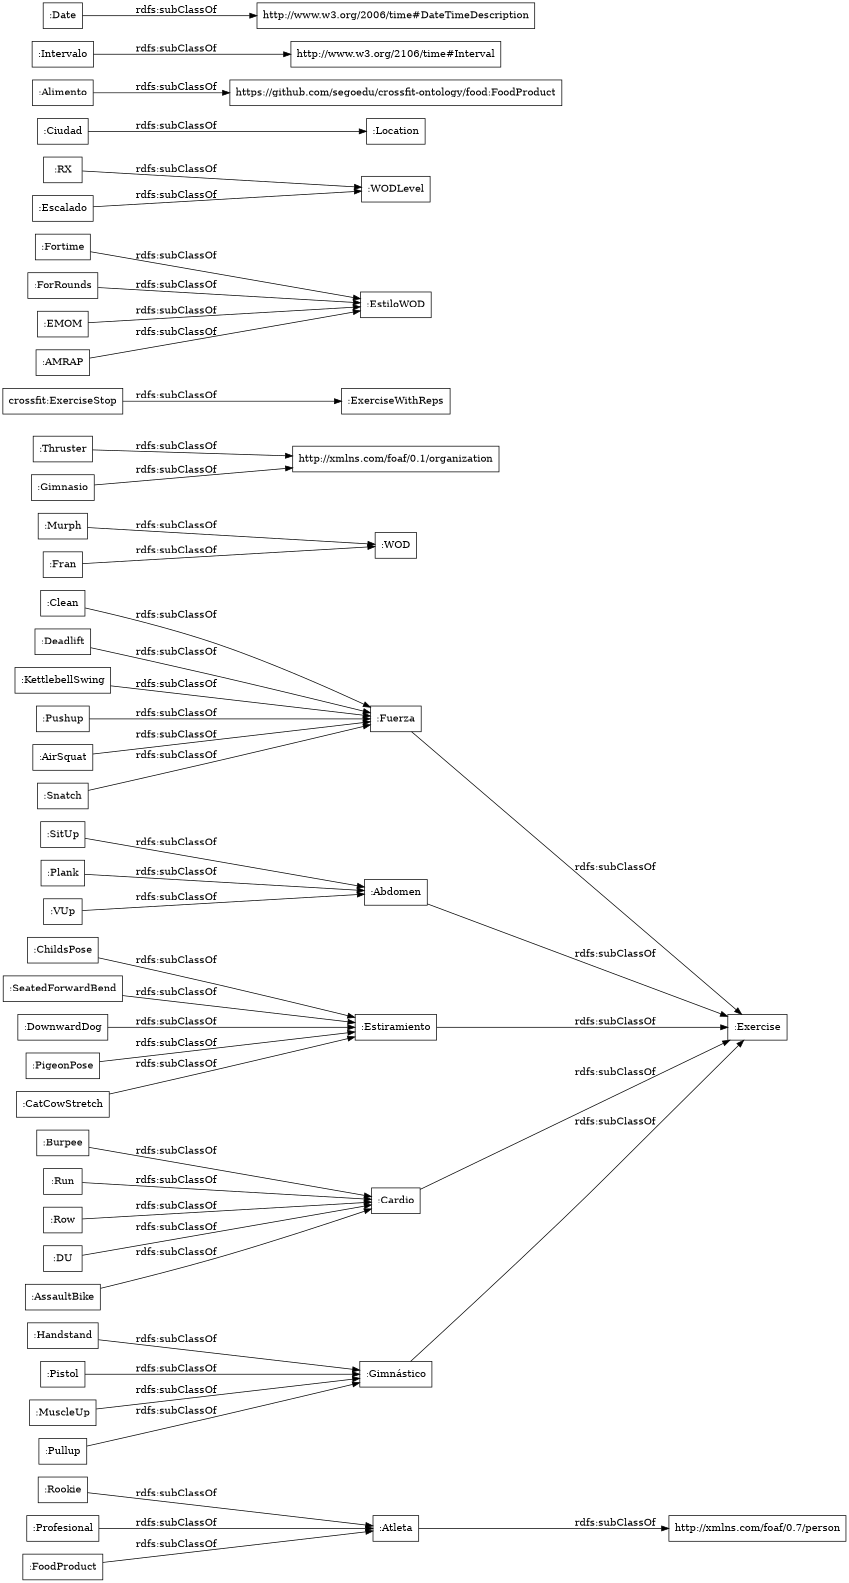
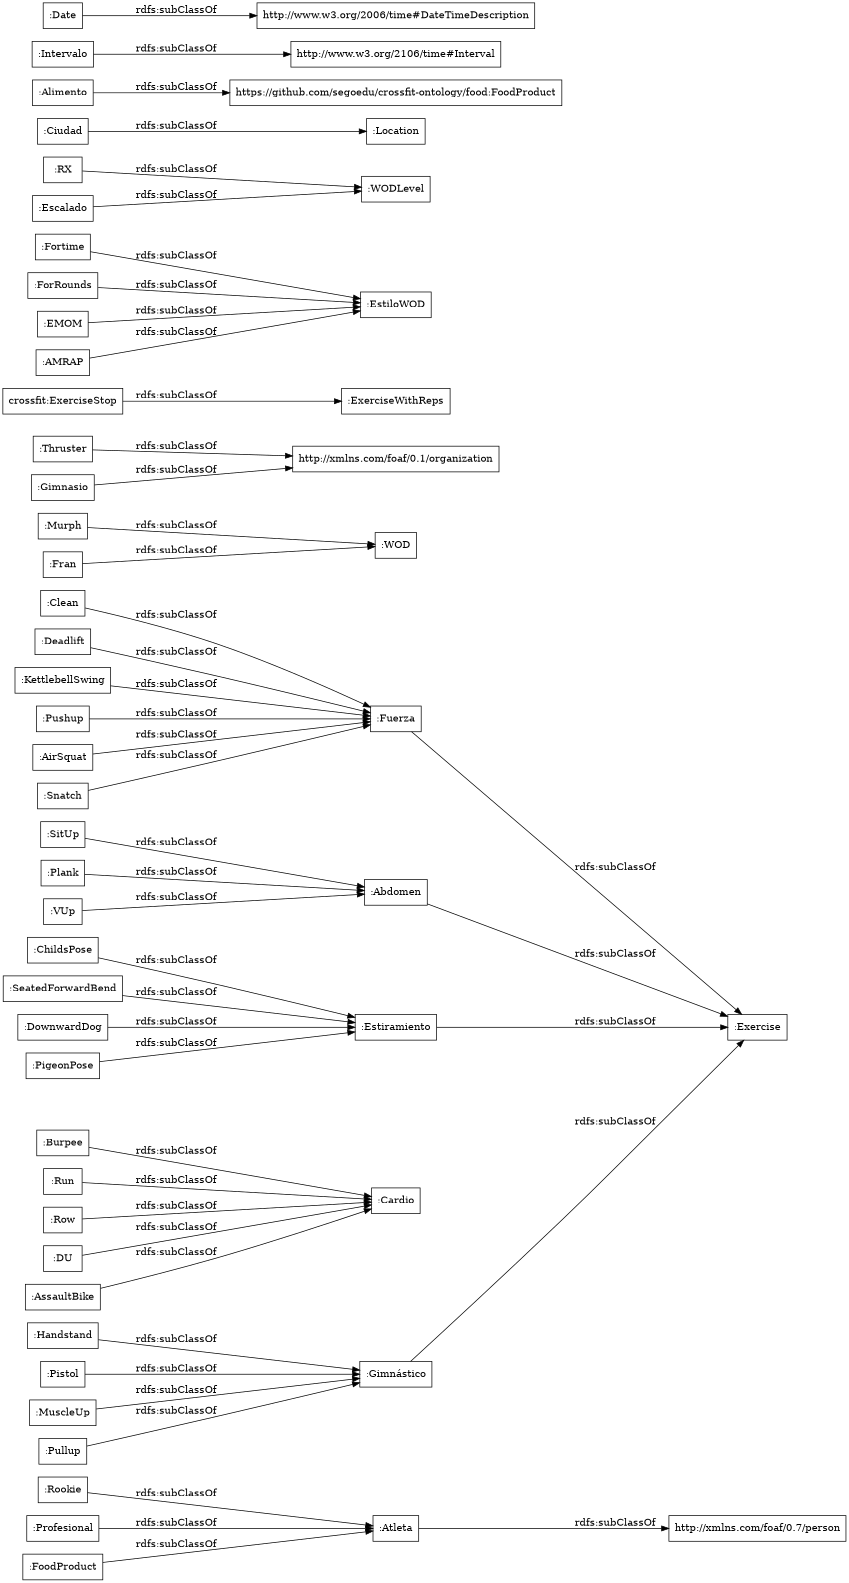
node ":CatCowStretch": removed
edge ":Cardio" -> ":Exercise": removed, label "rdfs:subClassOf"
